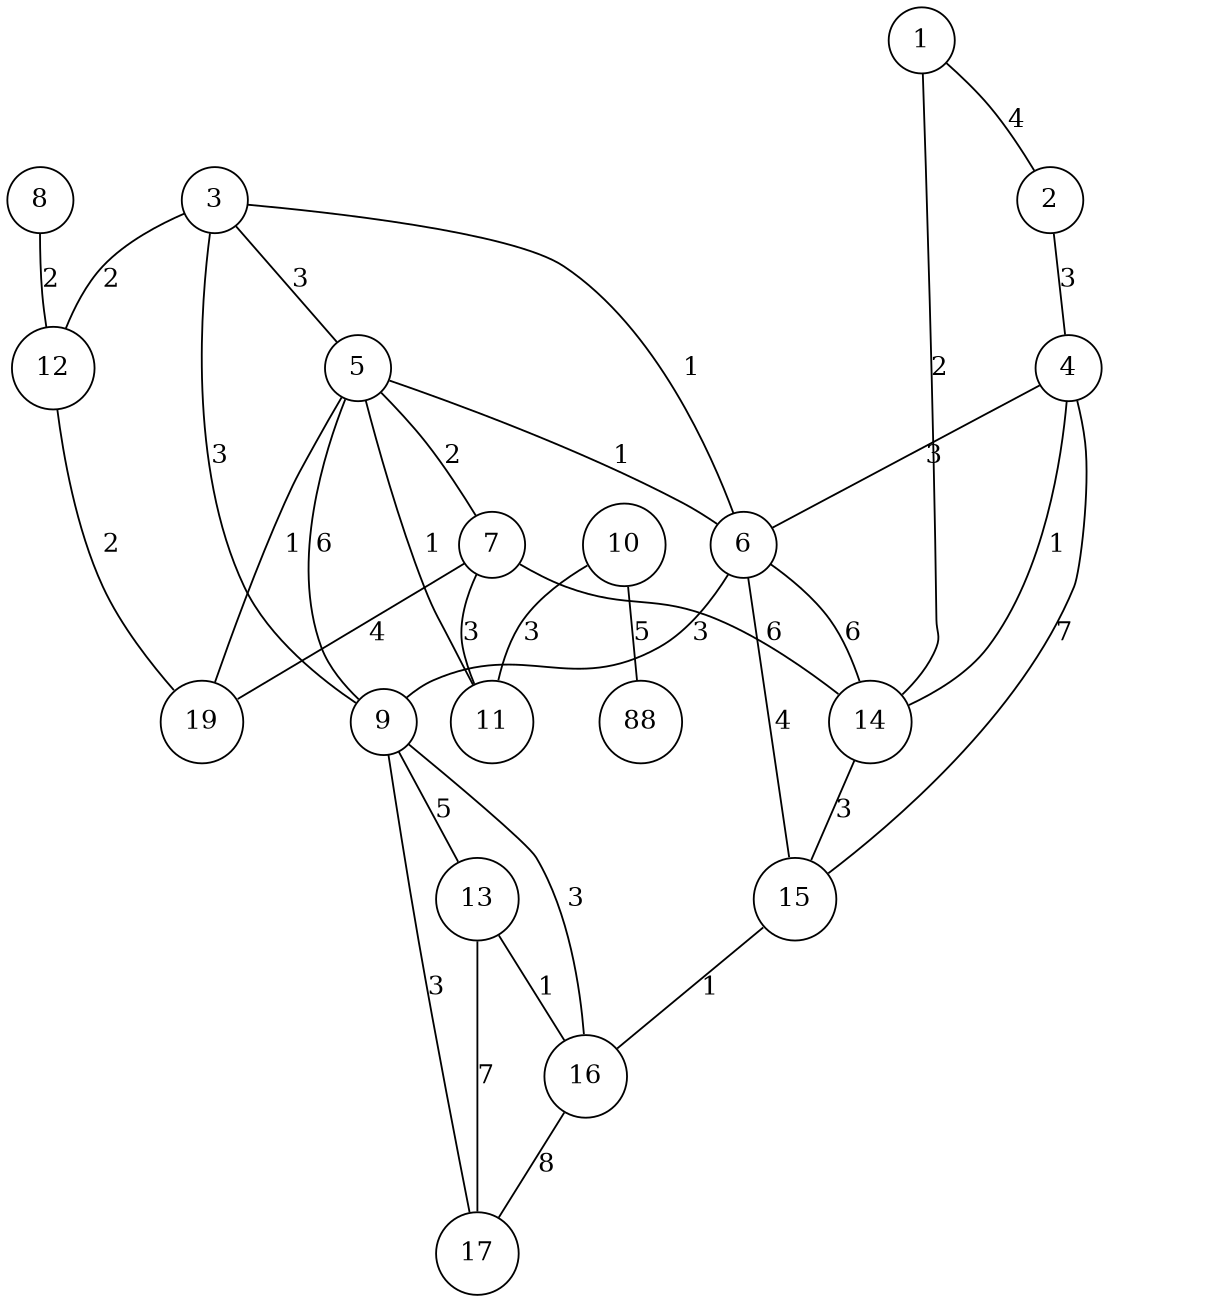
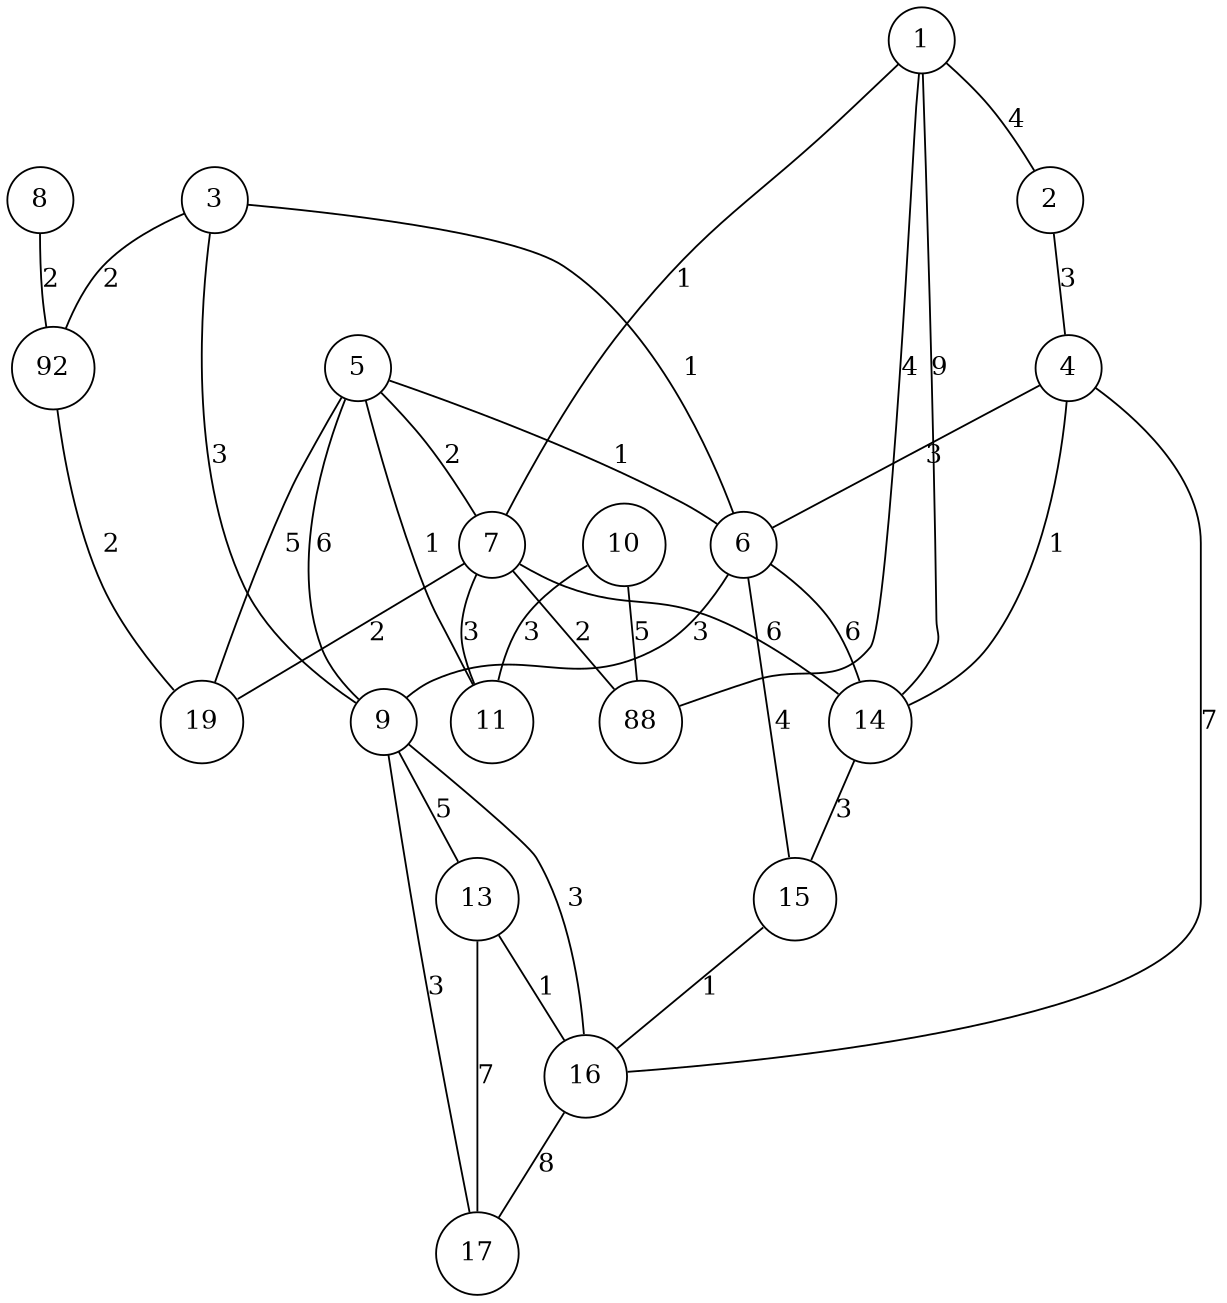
edge "1" -- "7": added, label "1"
edge "3" -- "5": removed, label "3"
node "12": label "12" -> "92"
edge "1" -- "14": label "2" -> "9"
edge "1" -- "88": added, label "4"
edge "5" -- "19": label "1" -> "5"
edge "7" -- "88": added, label "2"
edge "7" -- "19": label "4" -> "2"
edge "4" -- "15": now "4" -- "16"
